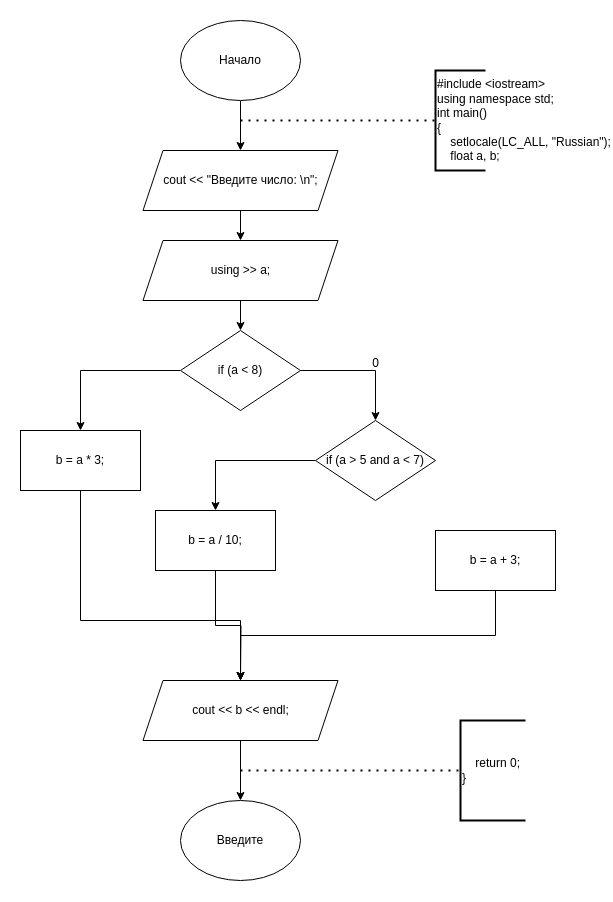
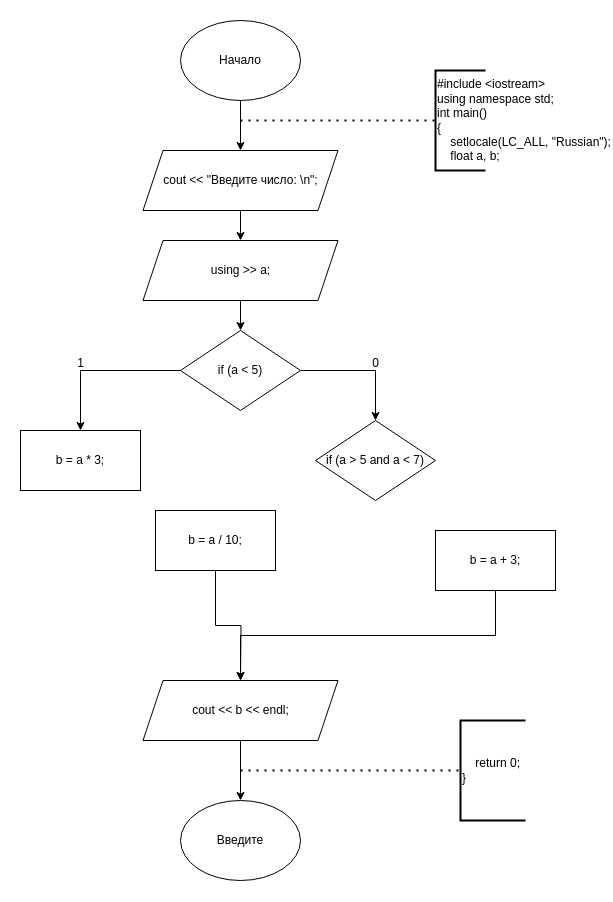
node "1": added
node "if (a < 8)": label "if (a < 8)" -> "if (a < 5)"
edge "if (a > 5 and a < 7)" -> "b = a / 10;": removed
edge "b = a * 3;" -> "cout << b << endl;": removed
